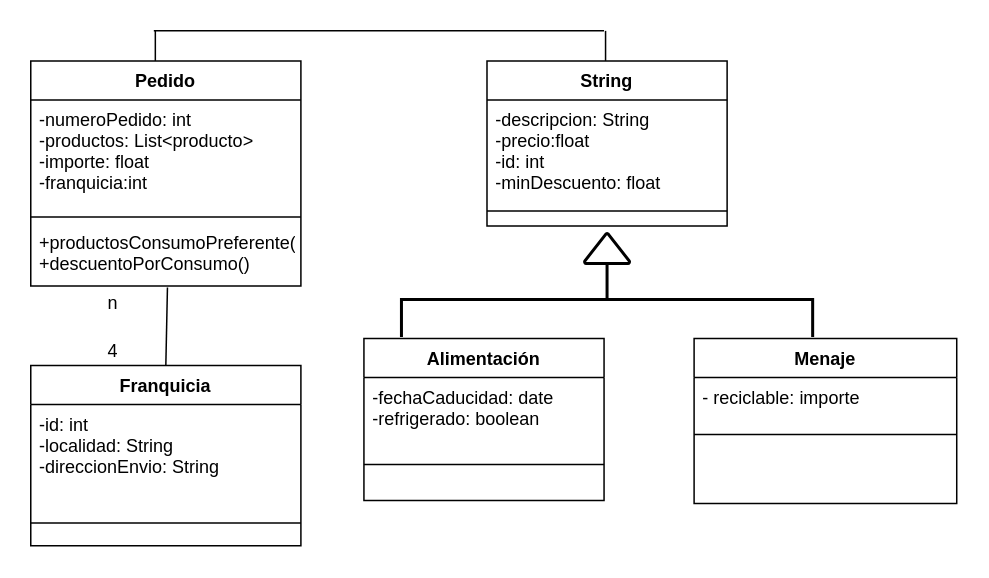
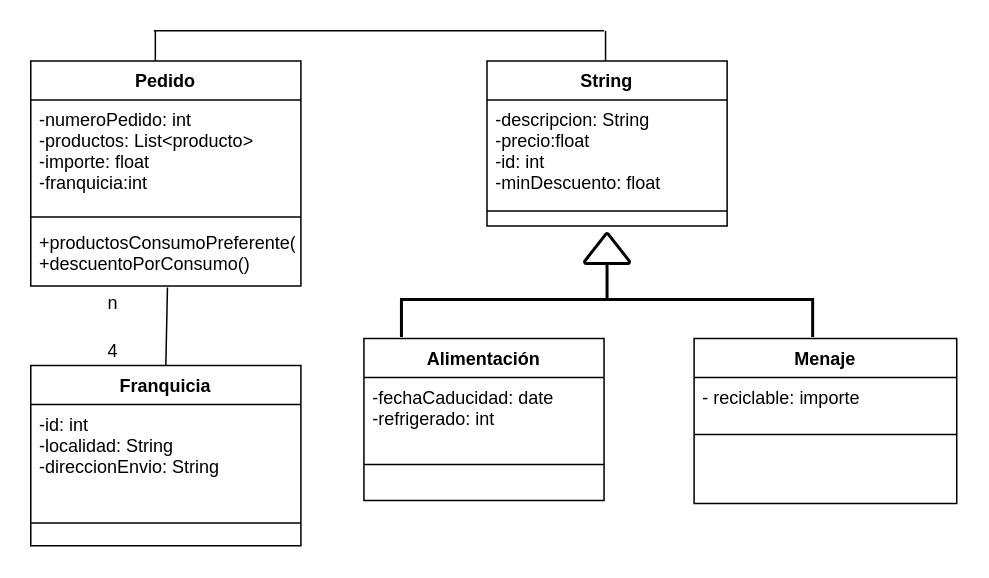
node "-fechaCaducidad: date -refrigerado: boolean": label "-fechaCaducidad: date -refrigerado: boolean" -> "-fechaCaducidad: date -refrigerado: int"
